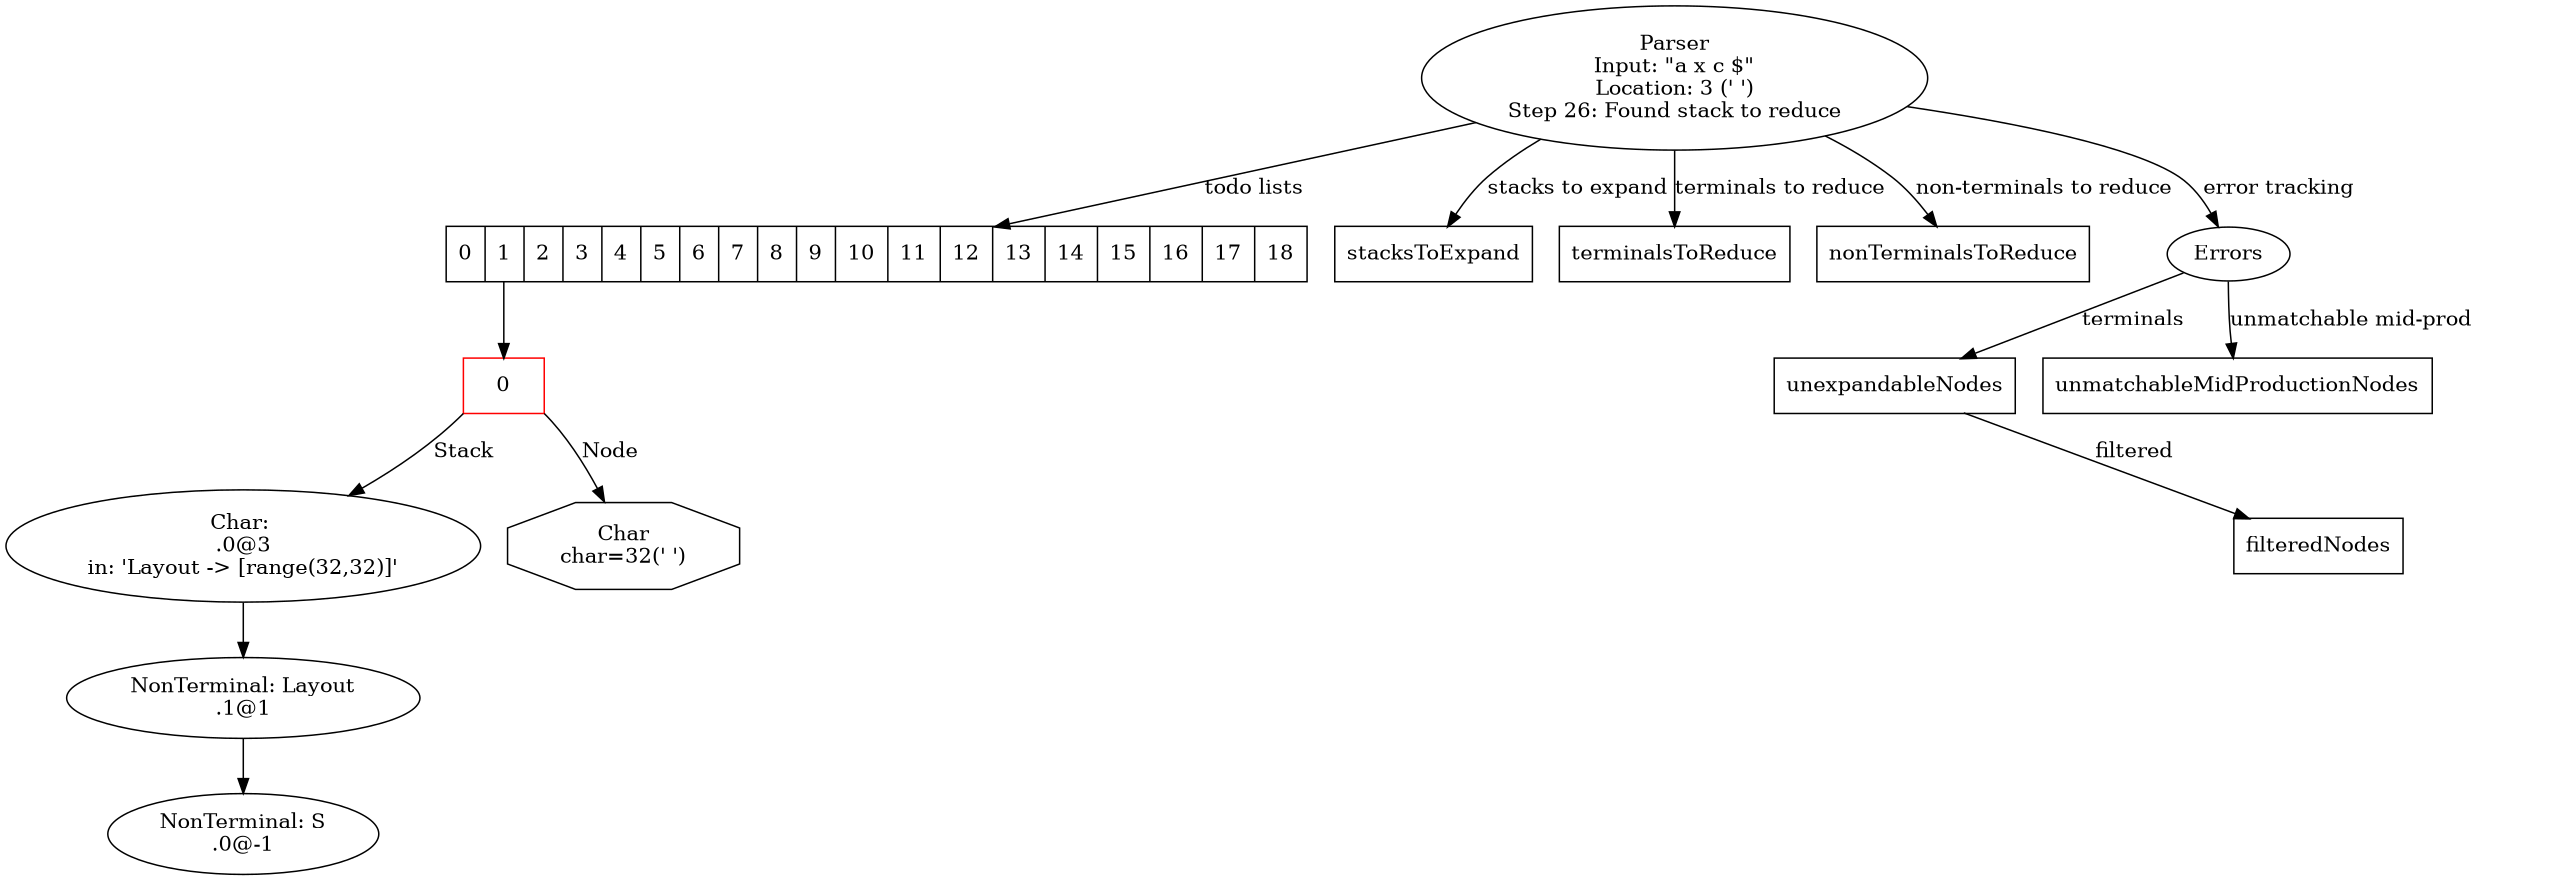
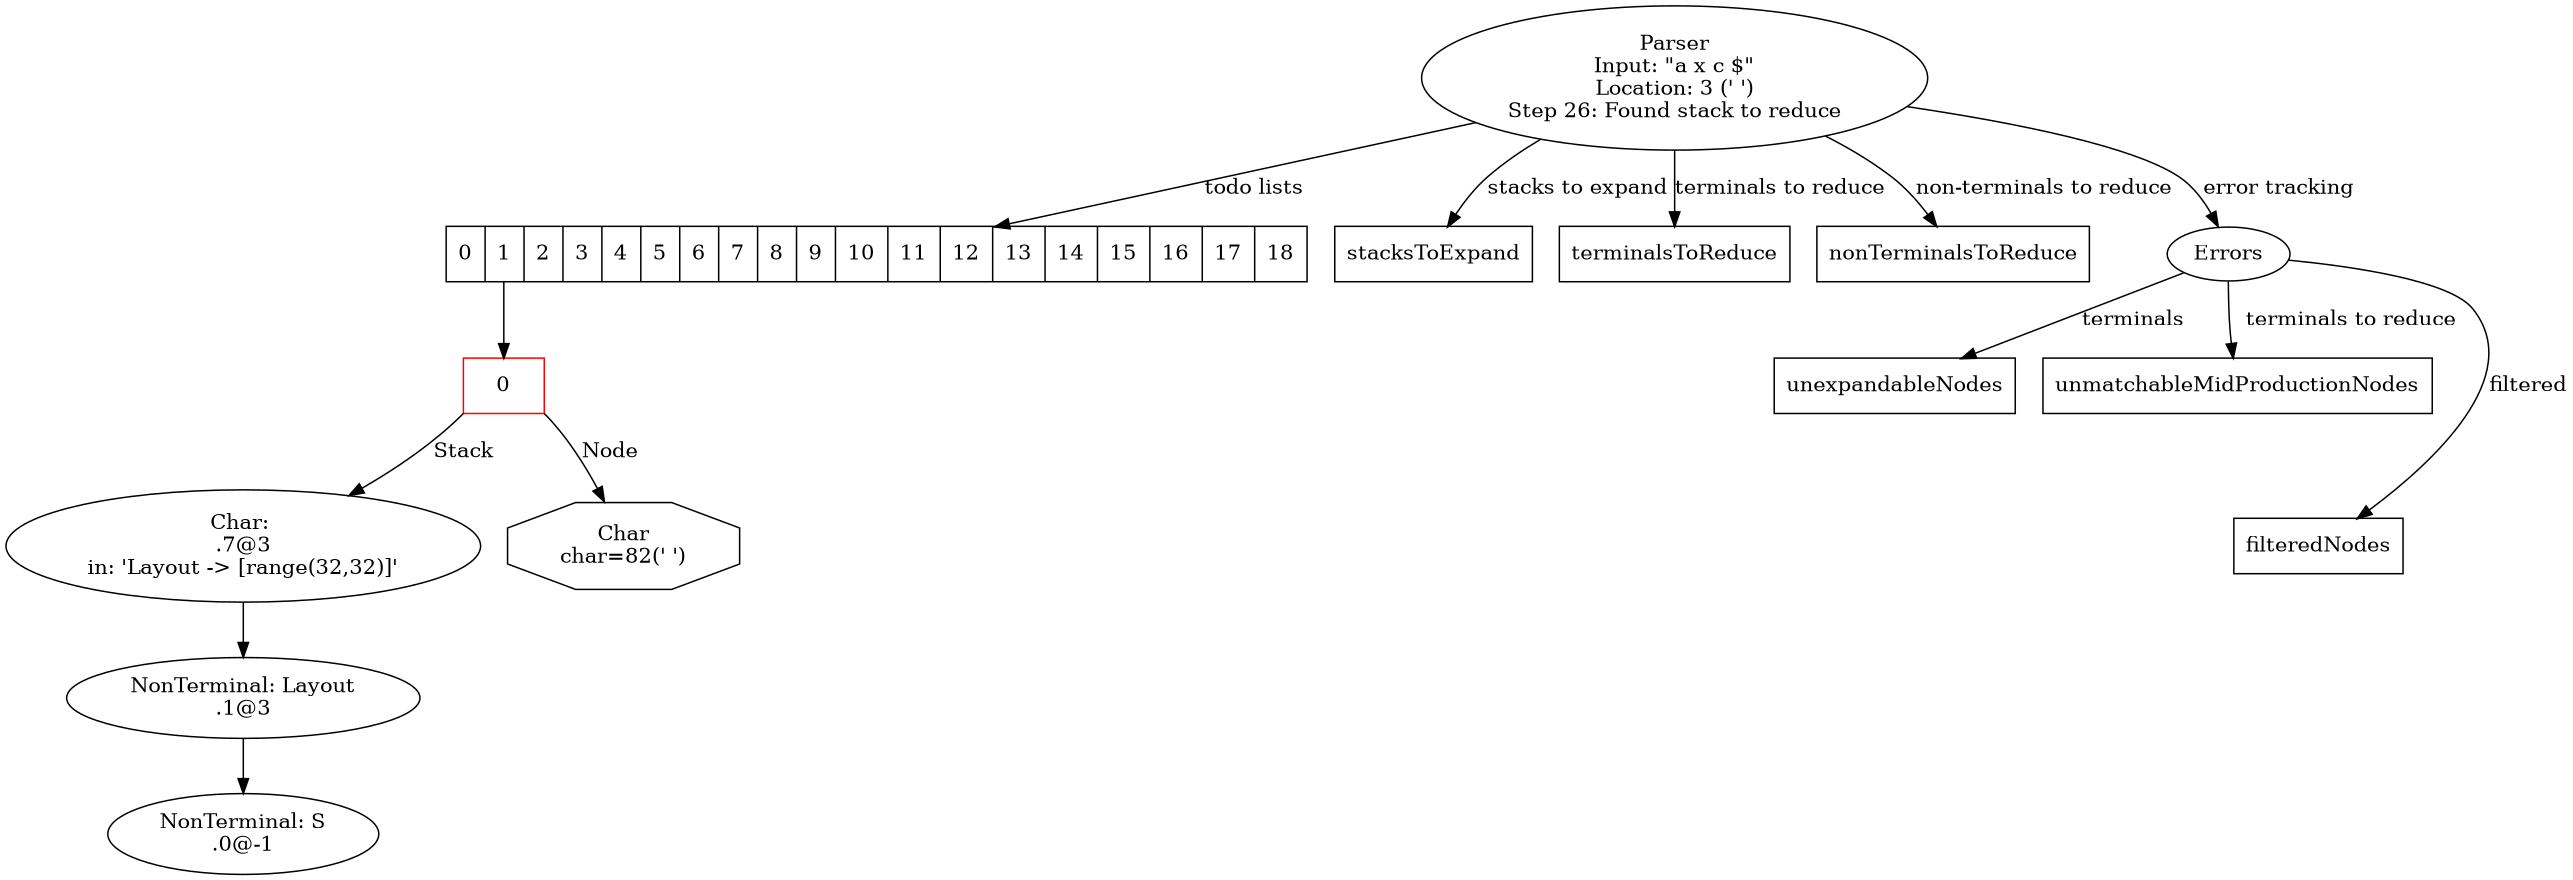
edge "Errors" -> "unmatchableMidProductionNodes": label "unmatchable mid-prod" -> "terminals to reduce"
edge "unexpandableNodes" -> "filteredNodes": now "Errors" -> "filteredNodes"
node "Char: .0@3 in: 'Layout -> [range(32,32)]'": label "Char: .0@3 in: 'Layout -> [range(32,32)]'" -> "Char: .7@3 in: 'Layout -> [range(32,32)]'"
node "Char char=32(' ')": label "Char char=32(' ')" -> "Char char=82(' ')"
node "NonTerminal: Layout .1@1": label "NonTerminal: Layout .1@1" -> "NonTerminal: Layout .1@3"
